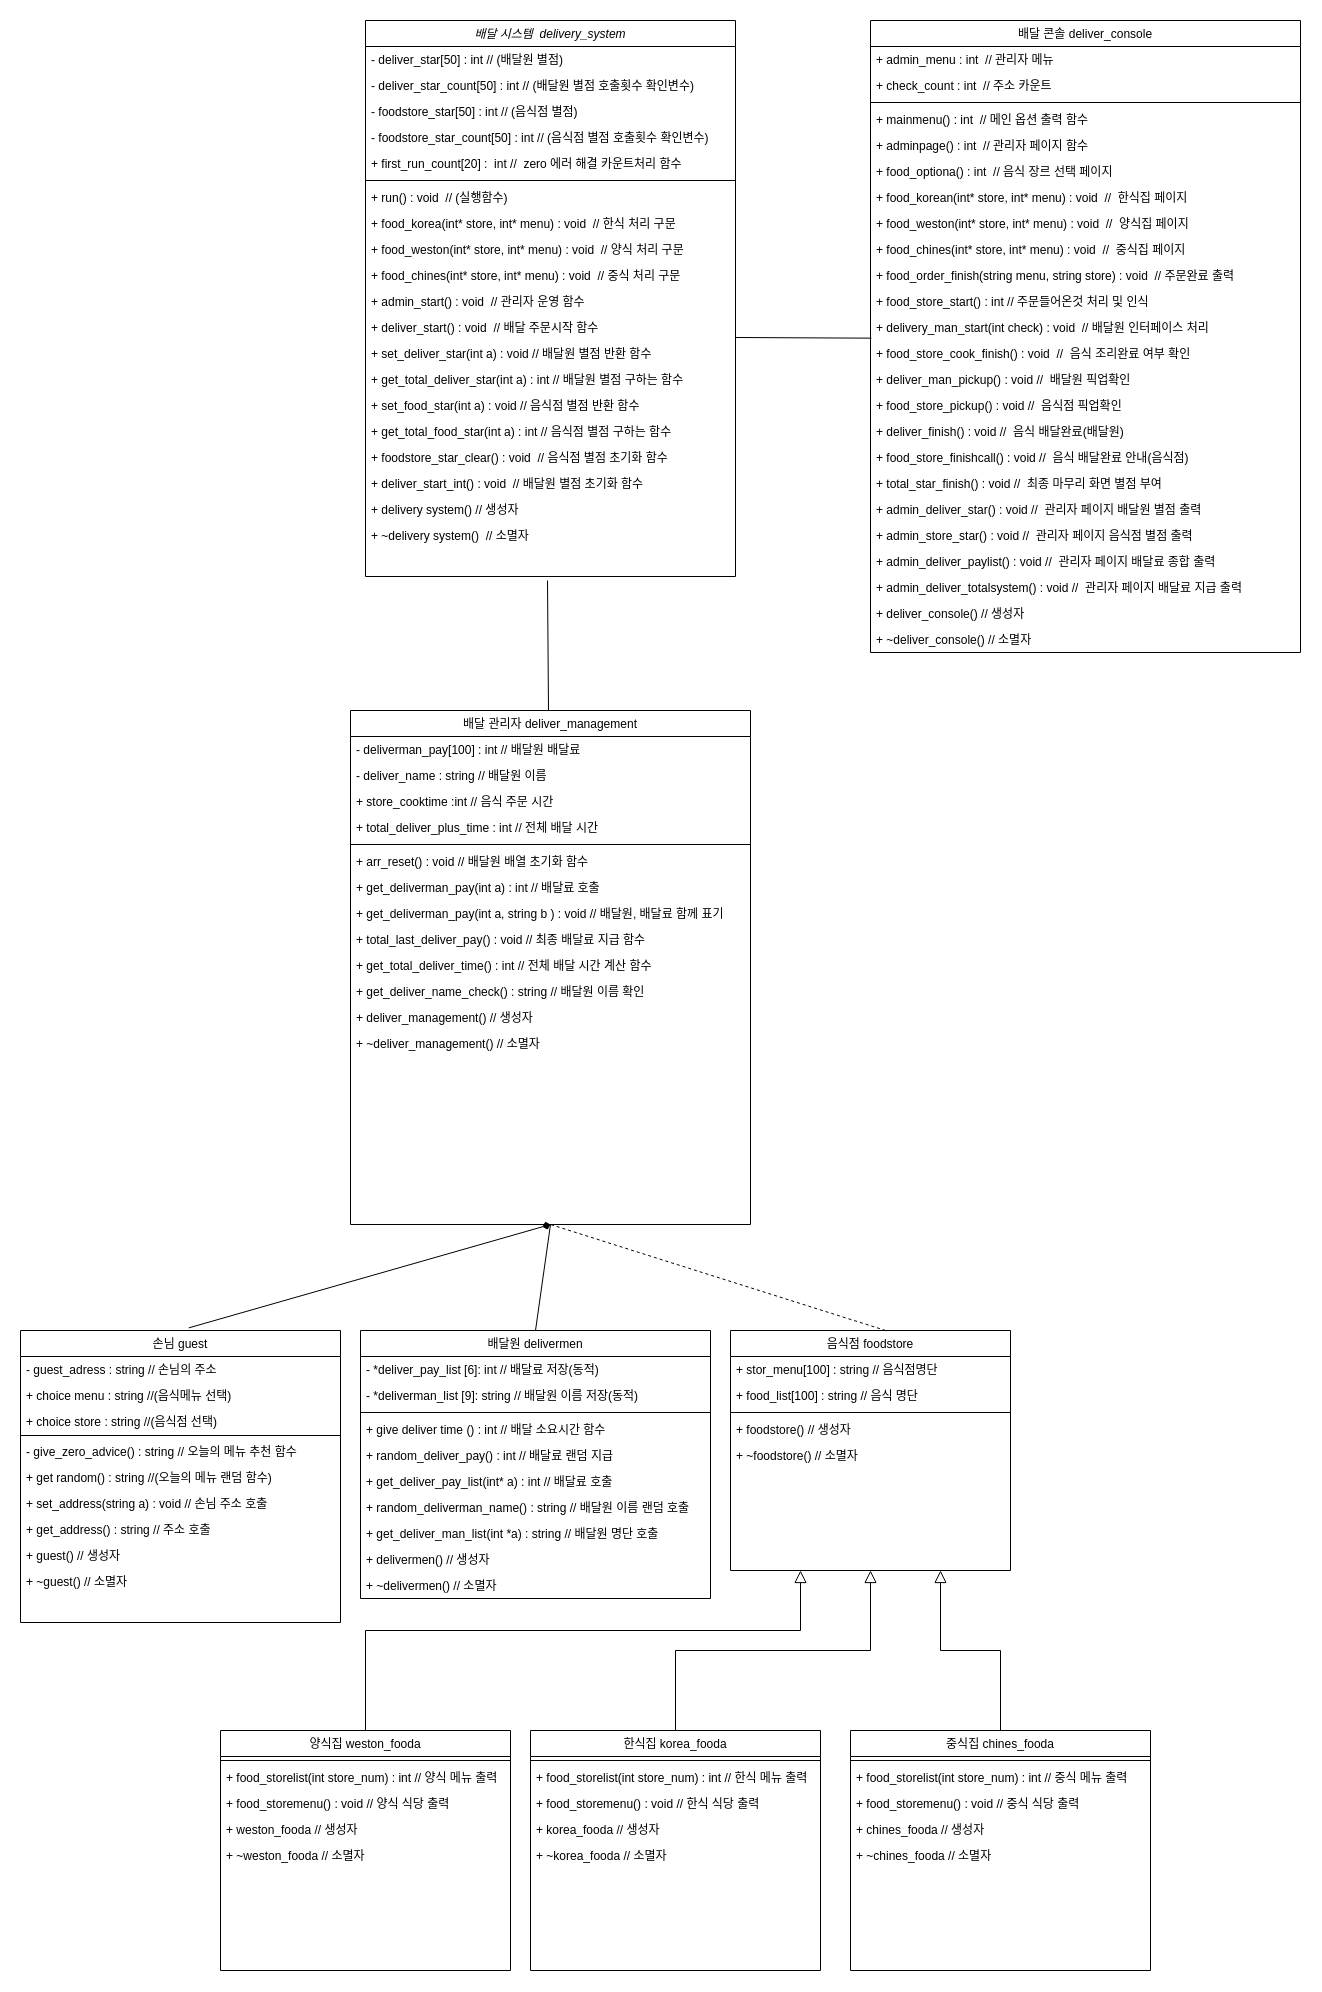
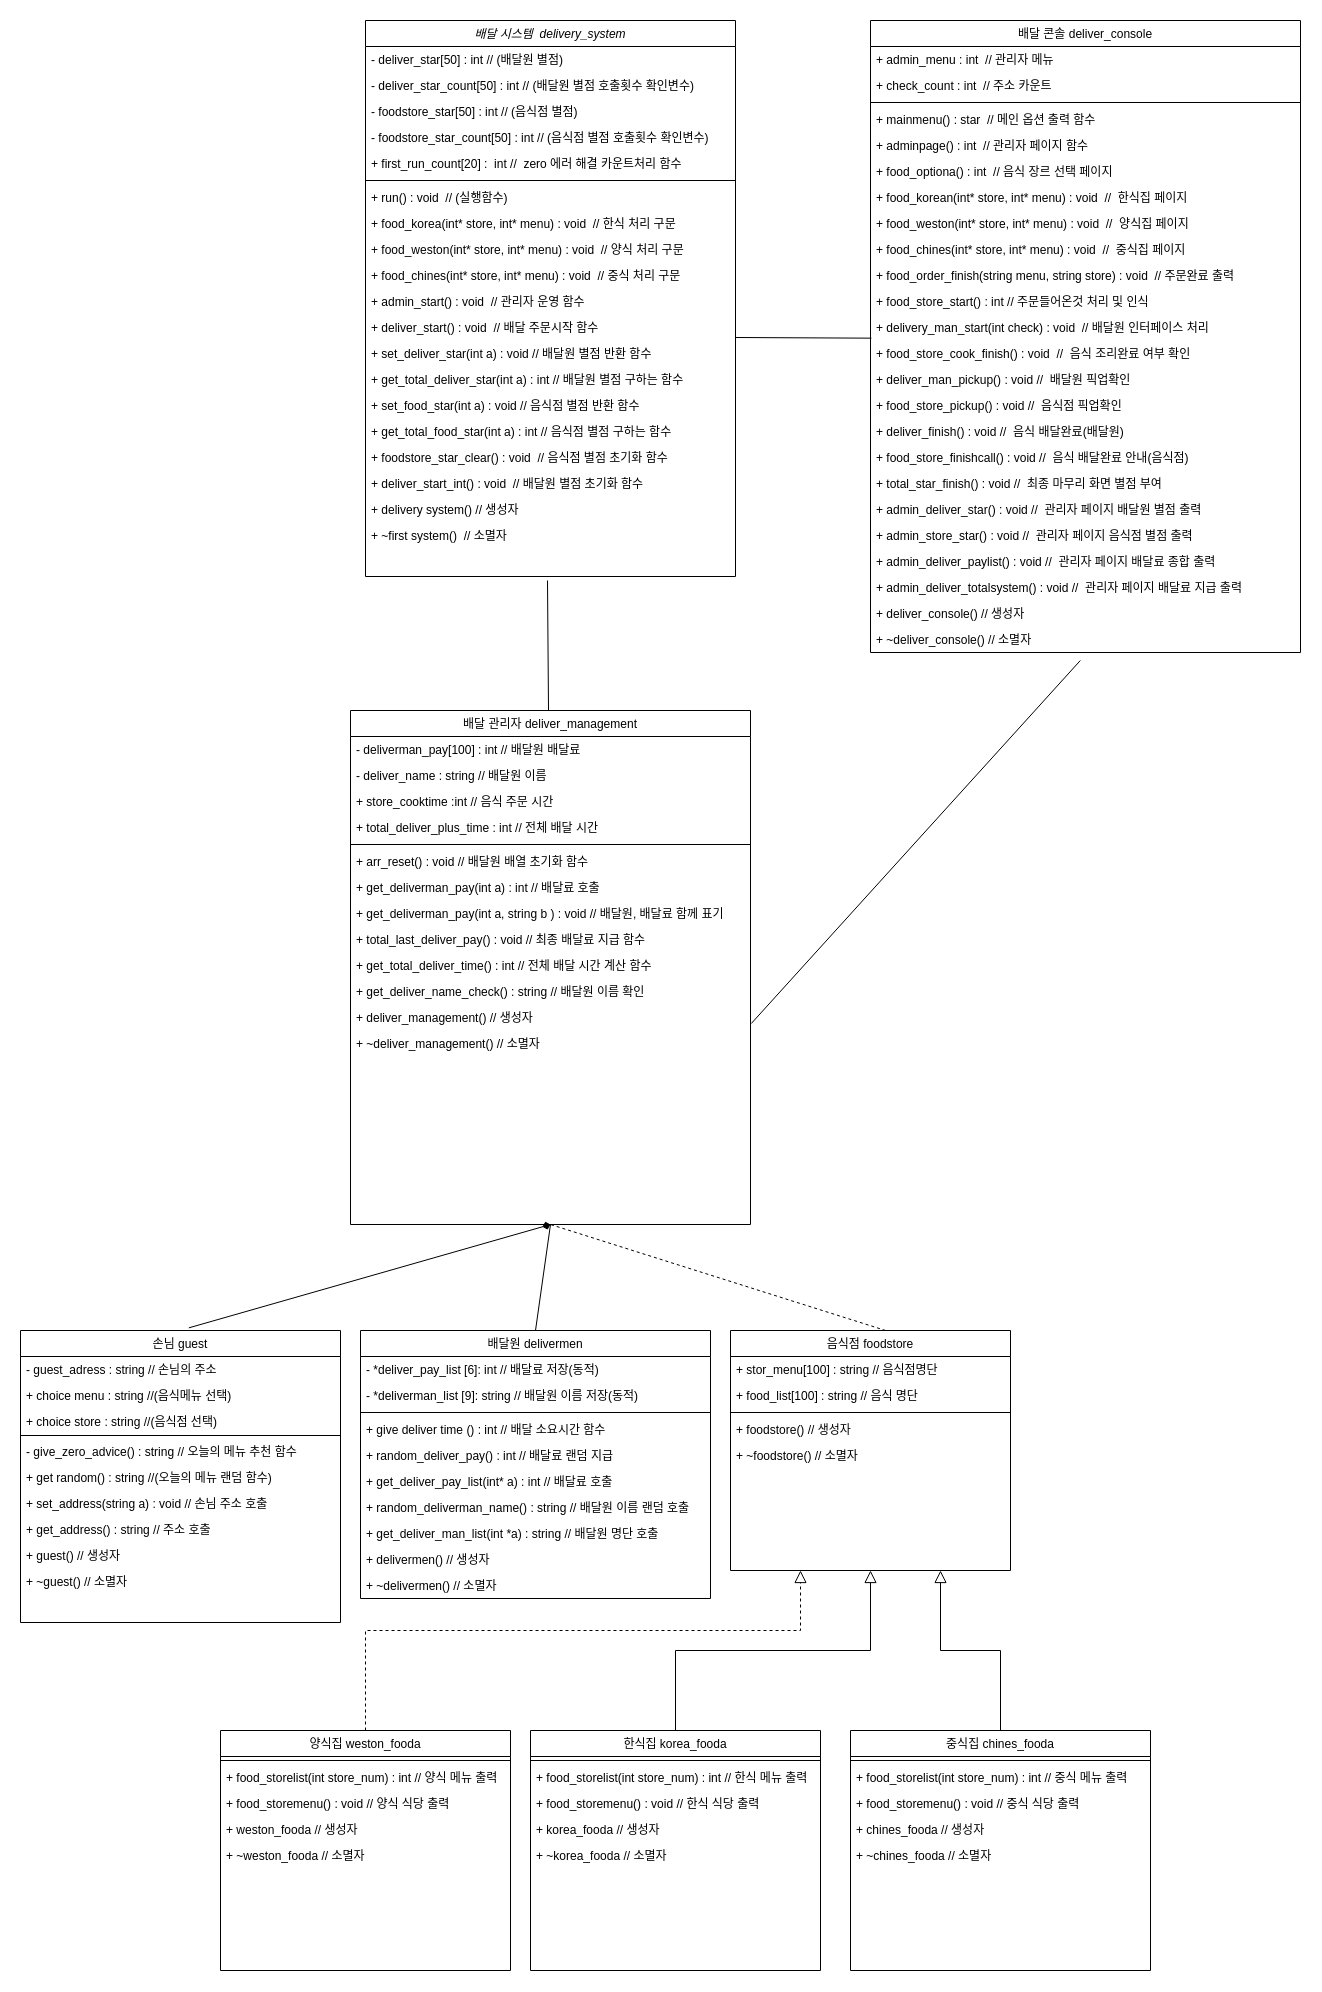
node "+ mainmenu() : int // 메인 옵션 출력 함수": label "+ mainmenu() : int // 메인 옵션 출력 함수" -> "+ mainmenu() : star // 메인 옵션 출력 함수"
node "+ ~delivery system() // 소멸자": label "+ ~delivery system() // 소멸자" -> "+ ~first system() // 소멸자"
edge "+ ~deliver_console() // 소멸자" -- "+ deliver_management() // 생성자": added
edge "양식집 weston_fooda" -> "음식점 foodstore": style solid -> dashed
